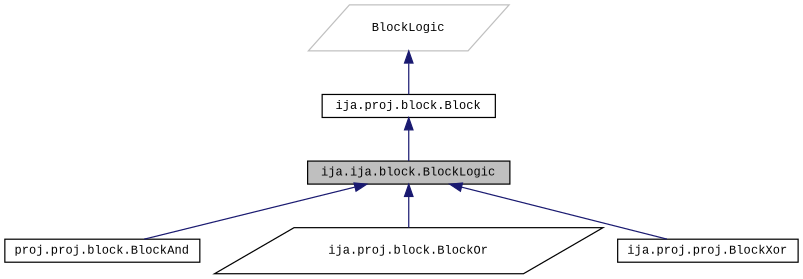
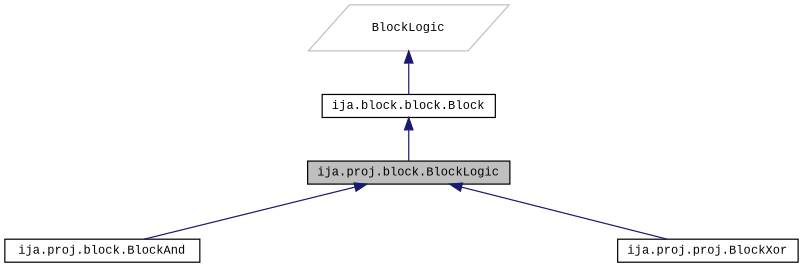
node "ija.proj.block.Block": label "ija.proj.block.Block" -> "ija.block.block.Block"
node "ija.ija.block.BlockLogic": label "ija.ija.block.BlockLogic" -> "ija.proj.block.BlockLogic"
node "proj.proj.block.BlockAnd": label "proj.proj.block.BlockAnd" -> "ija.proj.block.BlockAnd"
node "ija.proj.block.BlockOr": removed
